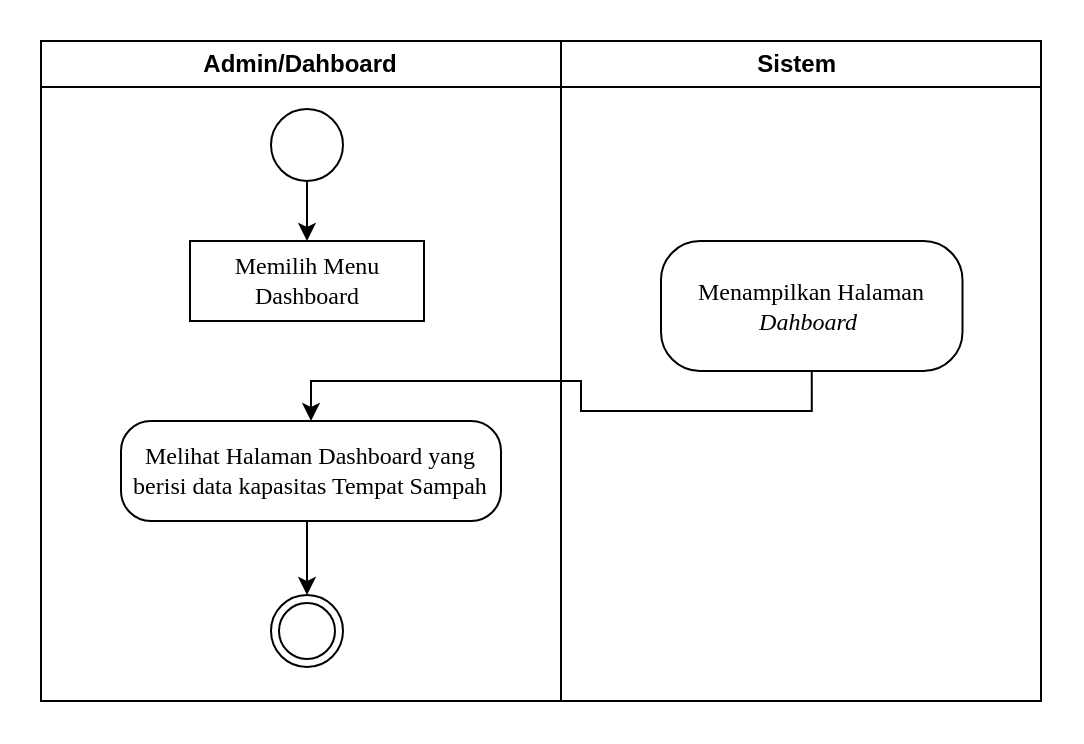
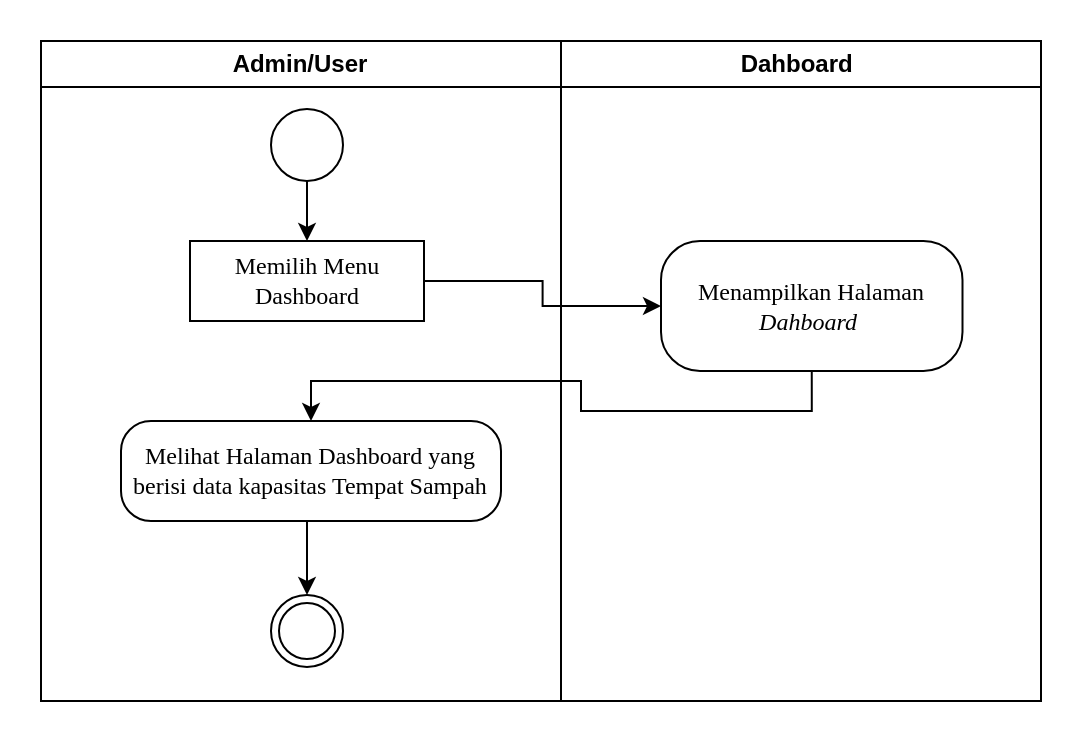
node "Admin/Dahboard": label "Admin/Dahboard" -> "Admin/User"
node "Sistem": label "Sistem" -> "Dahboard"
edge "Memilih Menu Dashboard" -> "Menampilkan Halaman Dahboard": added
